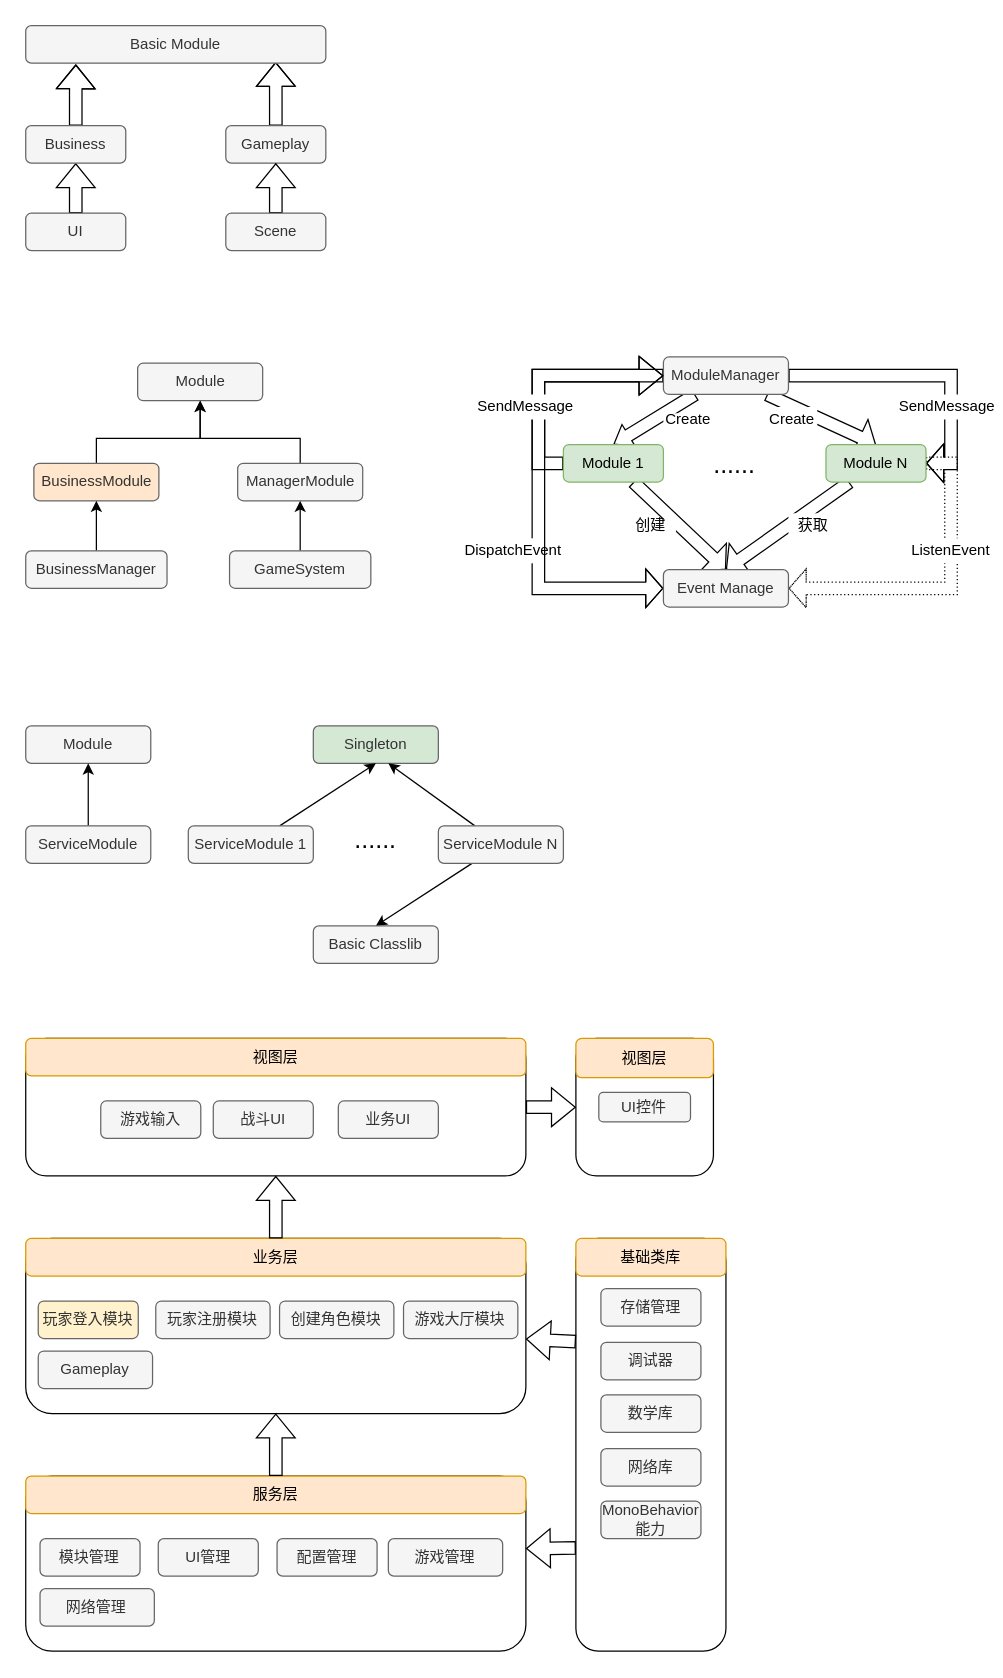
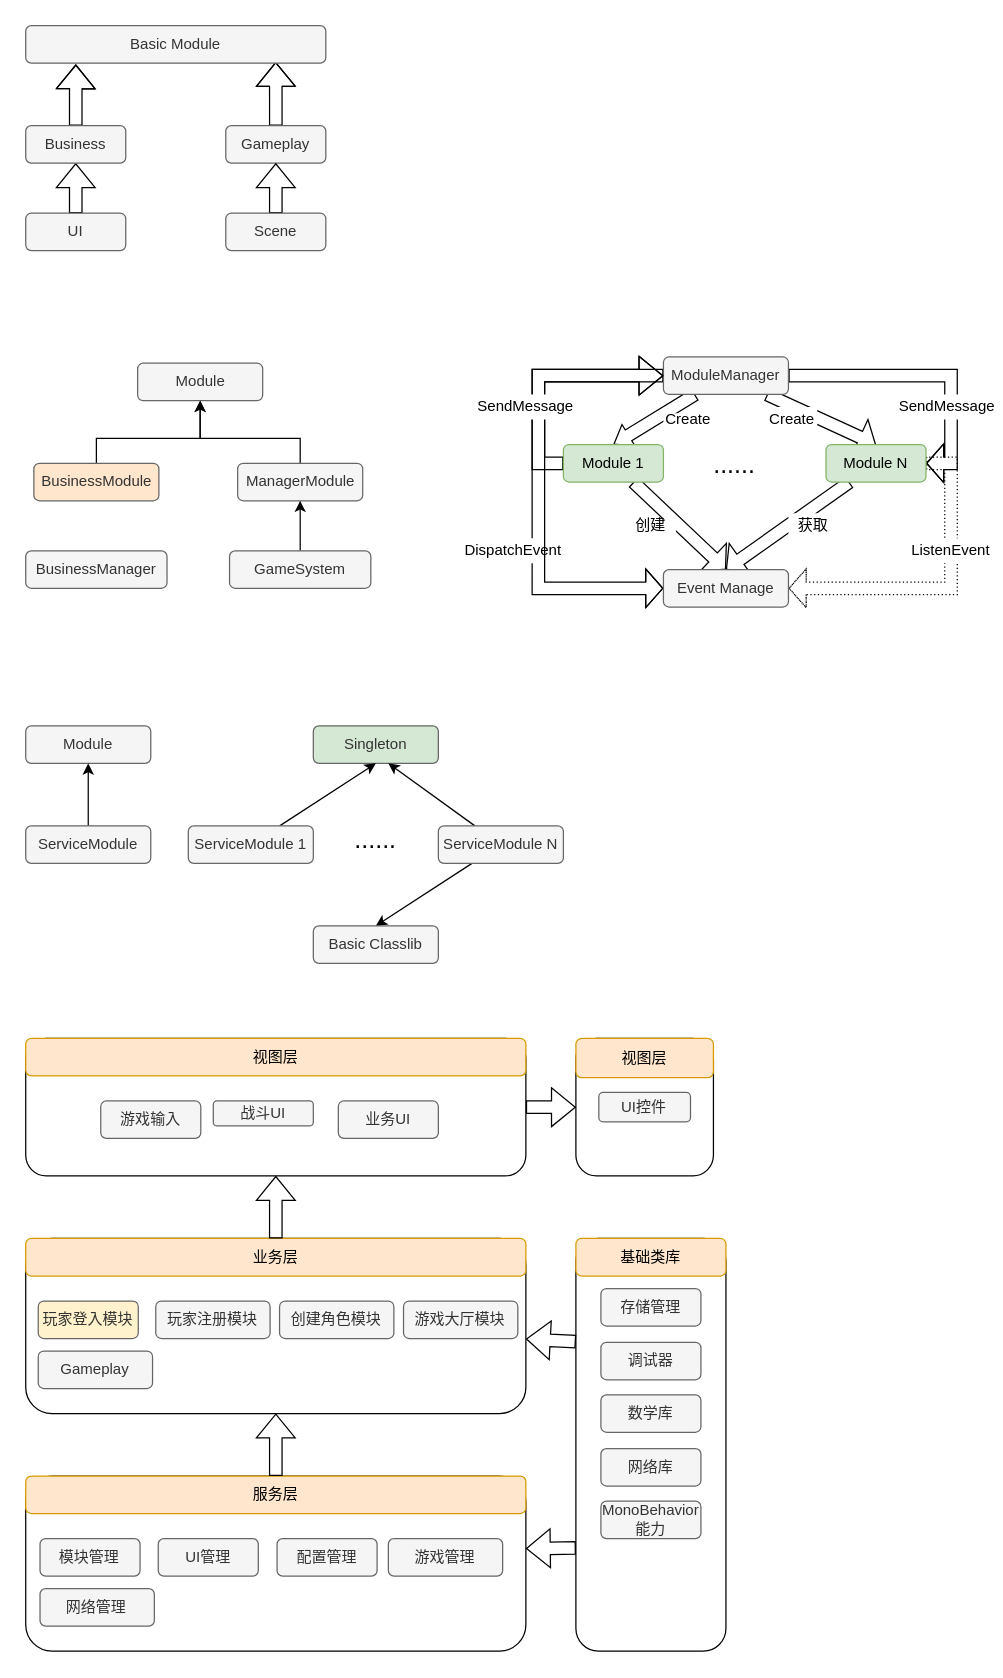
edge "BusinessManager" -> "BusinessModule": removed
node "战斗UI": size 100x38 -> 100x25
